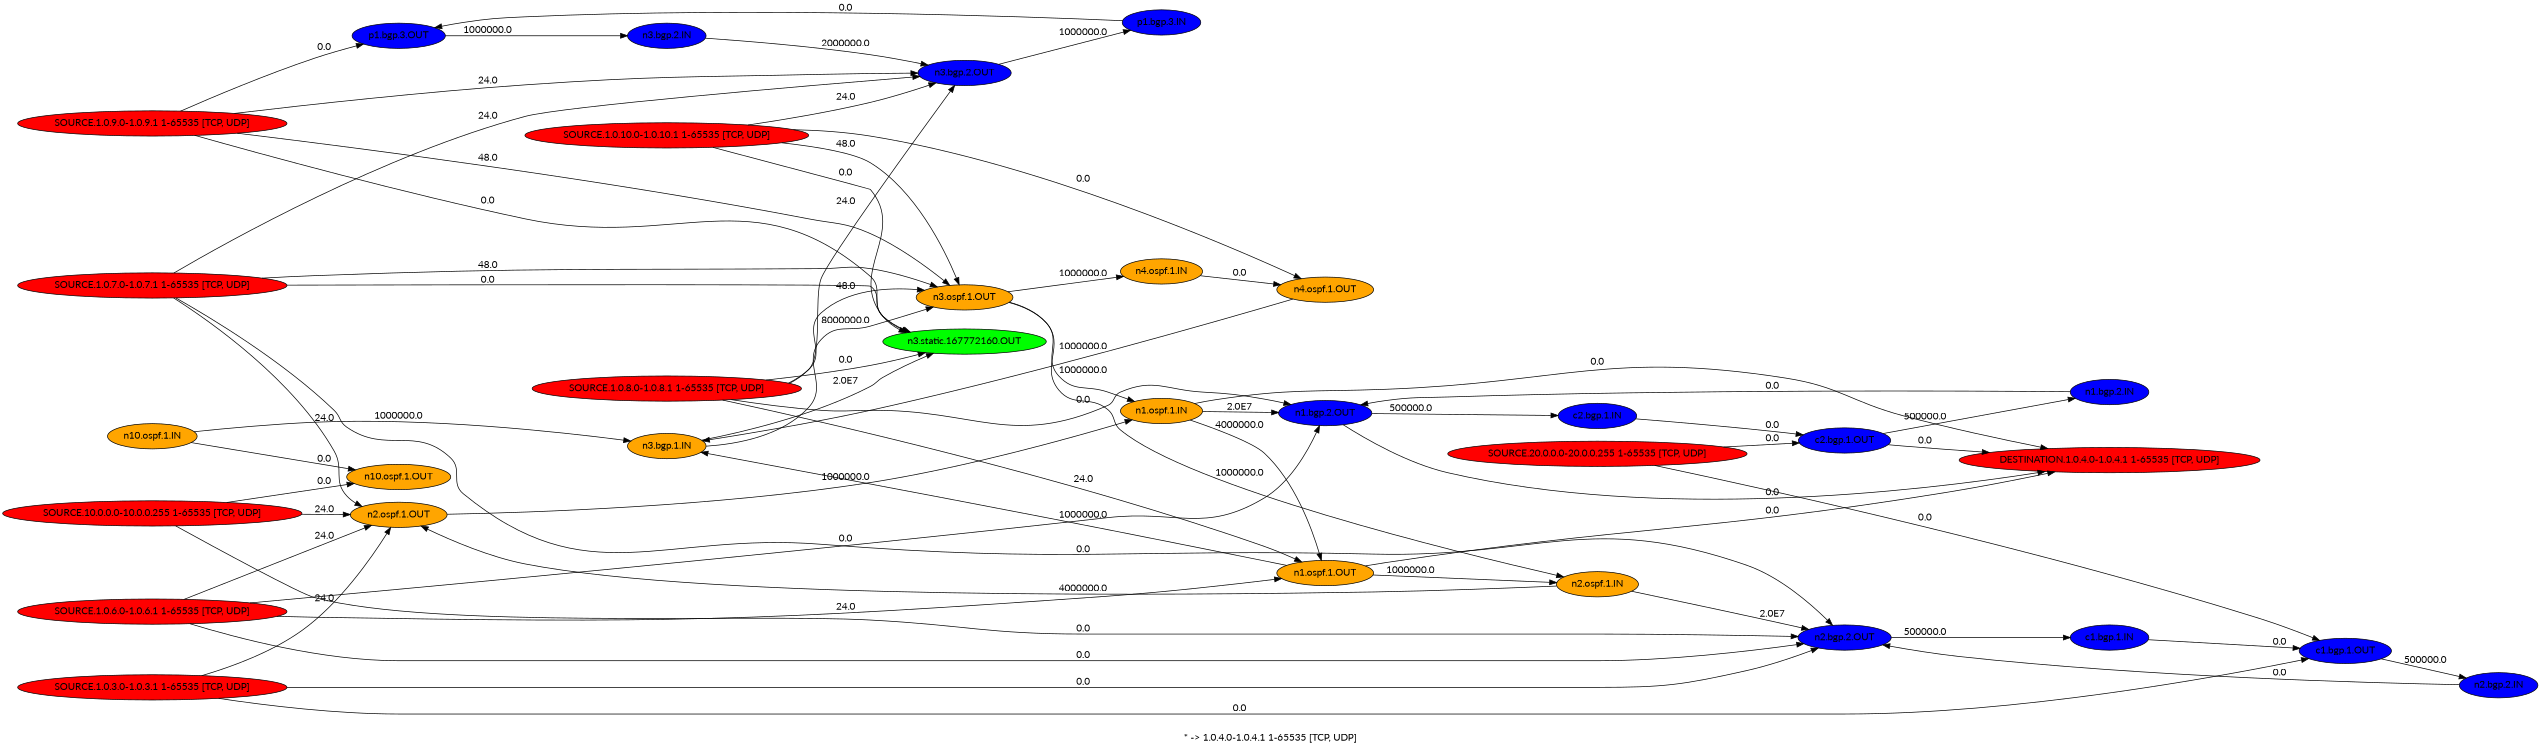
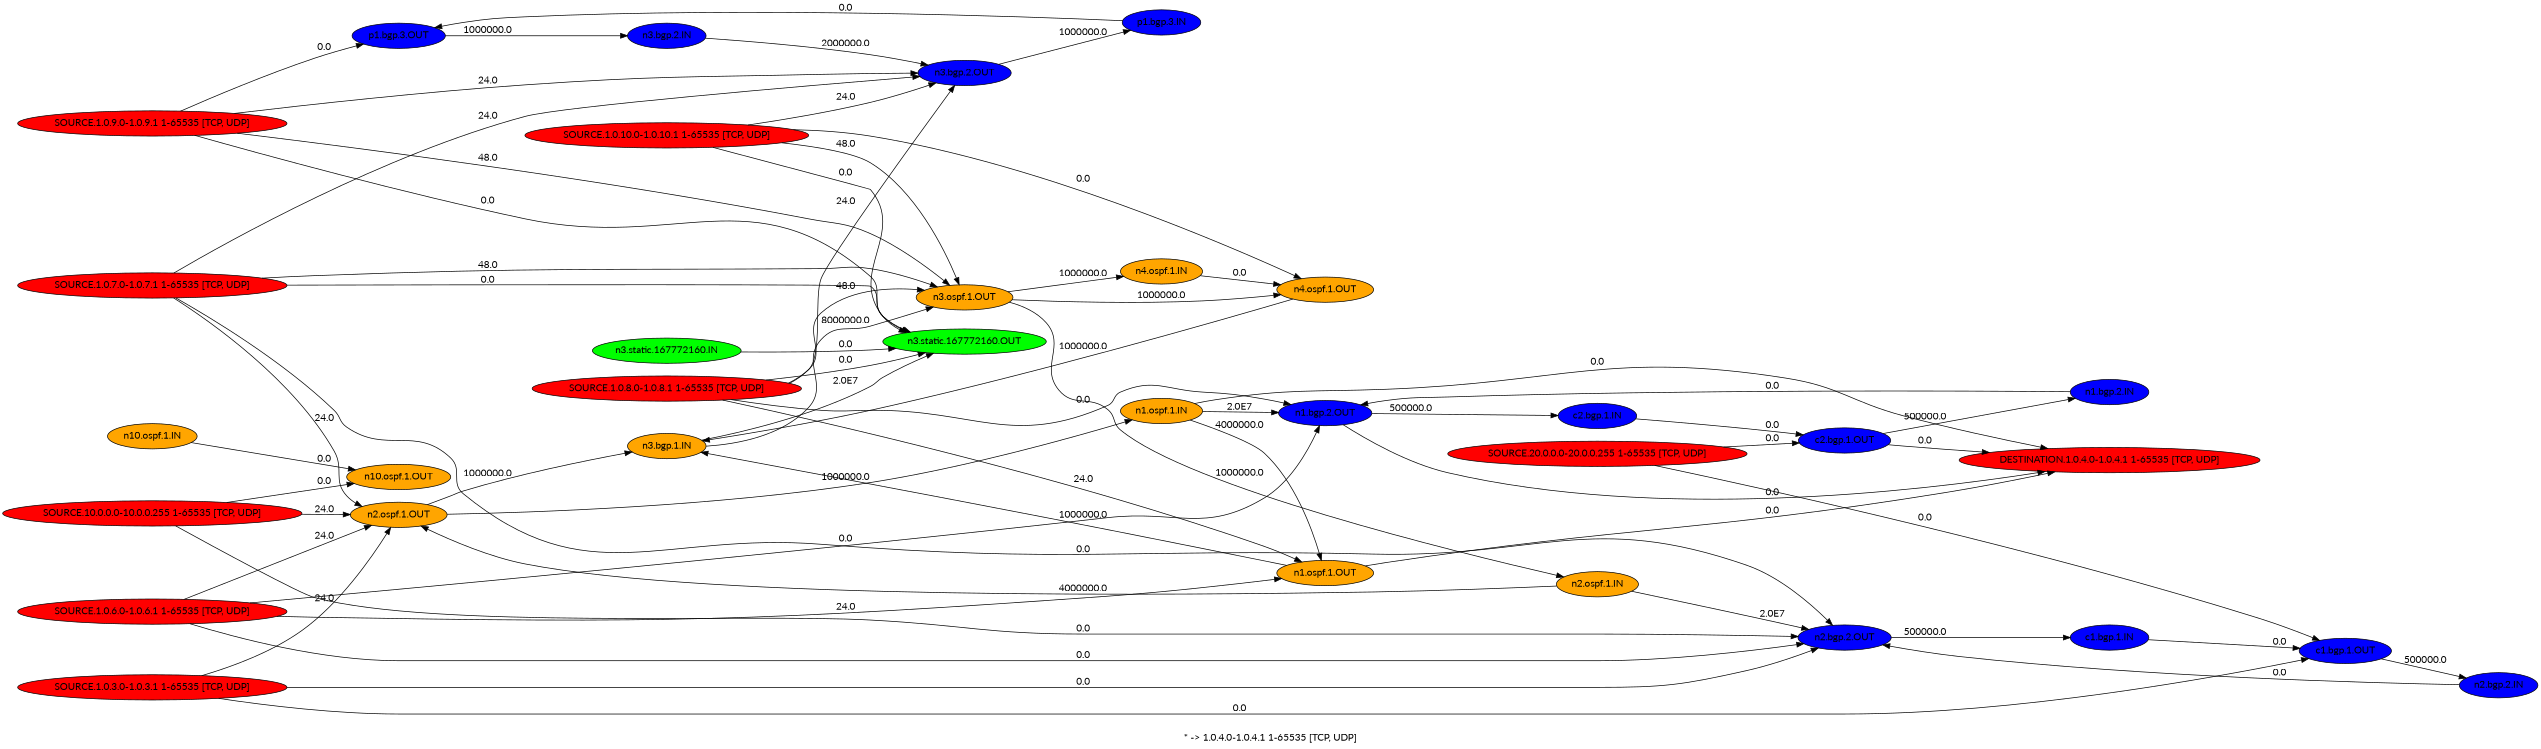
node "n3.static.167772160.IN": added
edge "n3.ospf.1.OUT" -> "n1.ospf.1.IN": now "n3.ospf.1.OUT" -> "n4.ospf.1.OUT"
edge "n10.ospf.1.IN" -> "n3.bgp.1.IN": now "n2.ospf.1.OUT" -> "n3.bgp.1.IN"
edge "n1.ospf.1.OUT" -> "n2.ospf.1.IN": removed, label "1000000.0"
